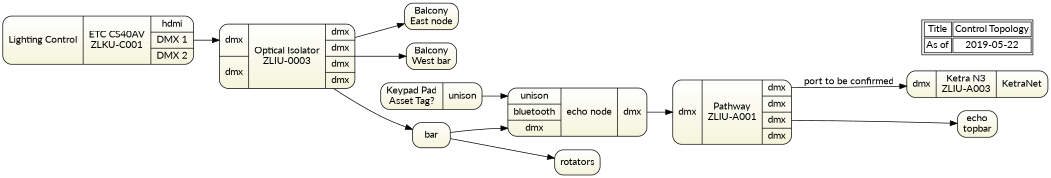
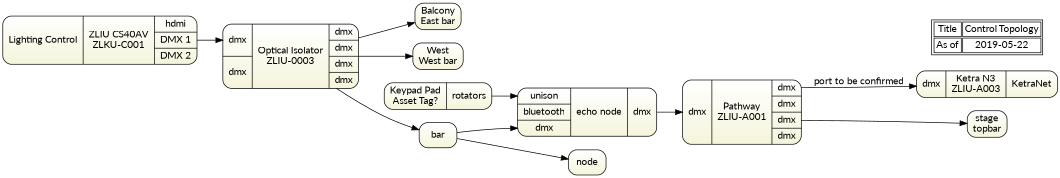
node "Balcony East node": label "Balcony East node" -> "Balcony East bar"
node "Lighting Control": text "ETC CS40AV" -> "ZLIU CS40AV"
node "Balcony West bar": label "Balcony West bar" -> "West West bar"
node "Keypad Pad": text "unison" -> "rotators"
node "echo topbar": label "echo topbar" -> "stage topbar"
node "rotators": label "rotators" -> "node"
